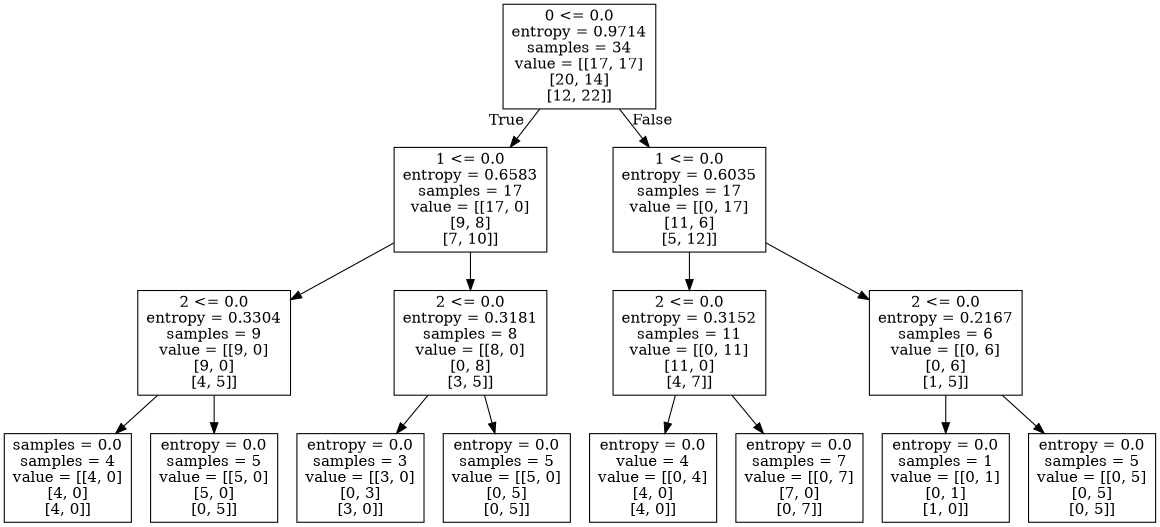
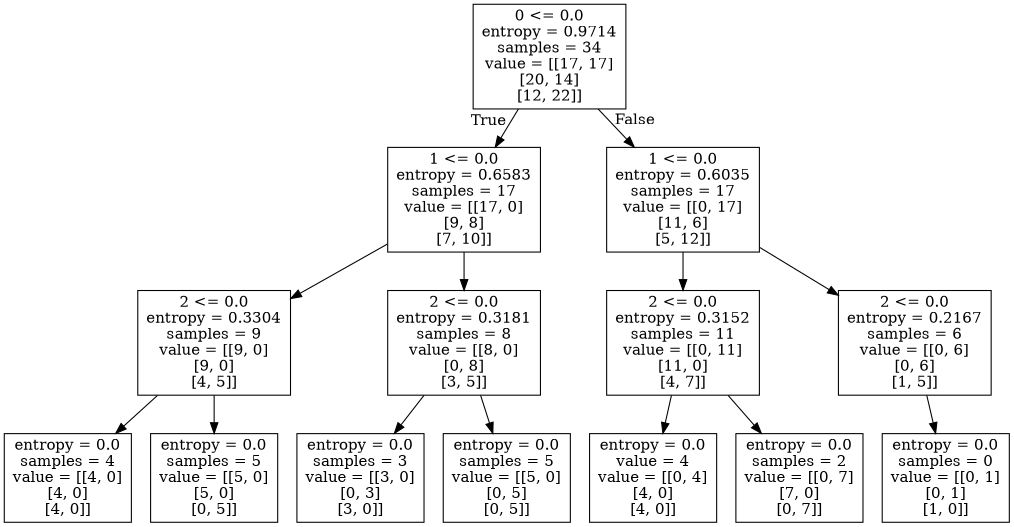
node "samples = 0.0 samples = 4 value = [[4, 0] [4, 0] [4, 0]]": label "samples = 0.0 samples = 4 value = [[4, 0] [4, 0] [4, 0]]" -> "entropy = 0.0 samples = 4 value = [[4, 0] [4, 0] [4, 0]]"
node "entropy = 0.0 samples = 7 value = [[0, 7] [7, 0] [0, 7]]": label "entropy = 0.0 samples = 7 value = [[0, 7] [7, 0] [0, 7]]" -> "entropy = 0.0 samples = 2 value = [[0, 7] [7, 0] [0, 7]]"
node "entropy = 0.0 samples = 1 value = [[0, 1] [0, 1] [1, 0]]": label "entropy = 0.0 samples = 1 value = [[0, 1] [0, 1] [1, 0]]" -> "entropy = 0.0 samples = 0 value = [[0, 1] [0, 1] [1, 0]]"
node "entropy = 0.0 samples = 5 value = [[0, 5] [0, 5] [0, 5]]": removed
